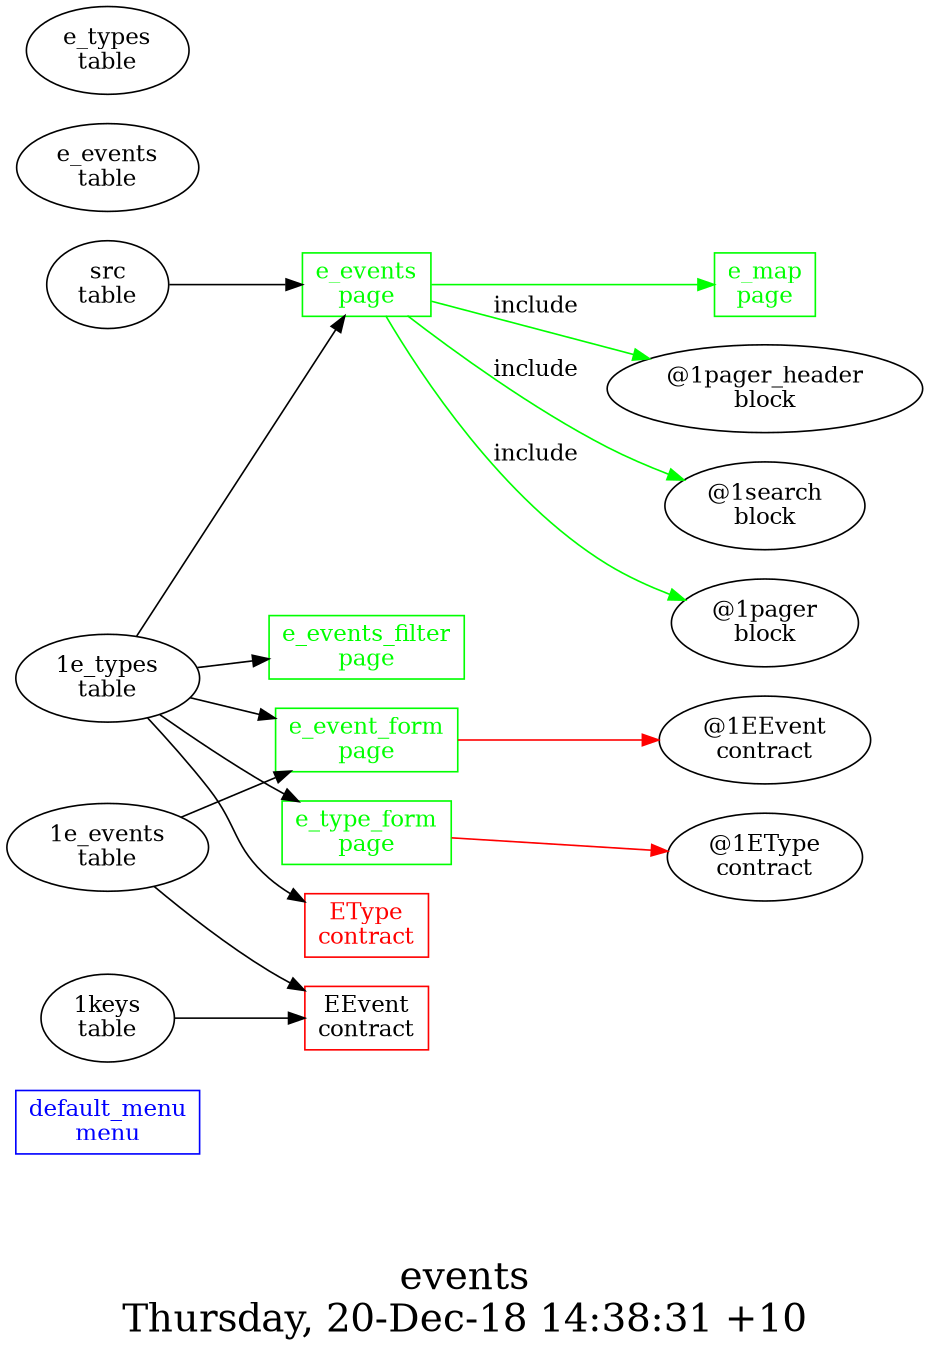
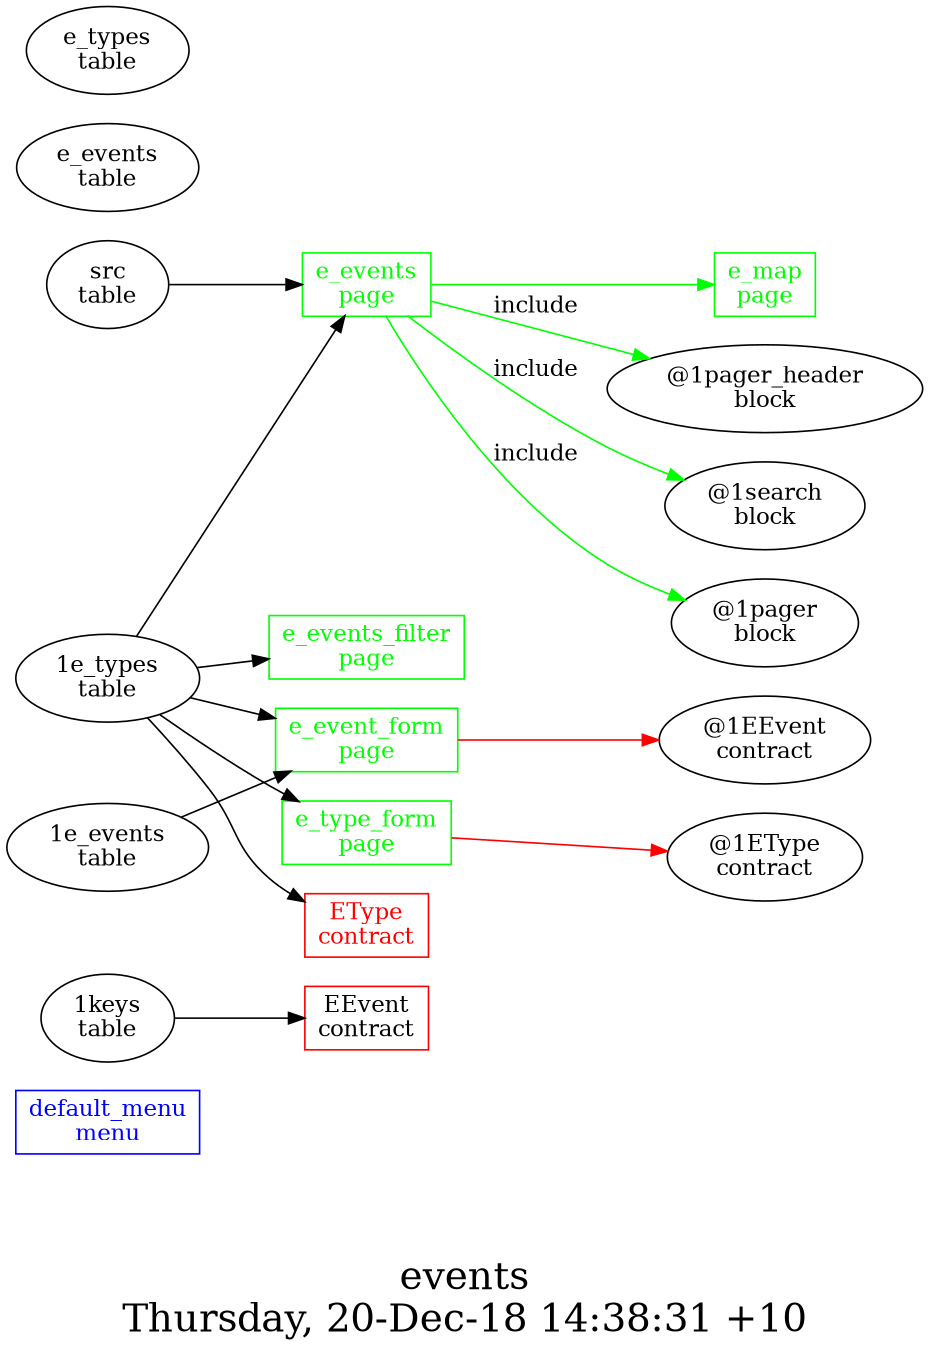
edge "1e_events table" -> "EEvent contract": removed
